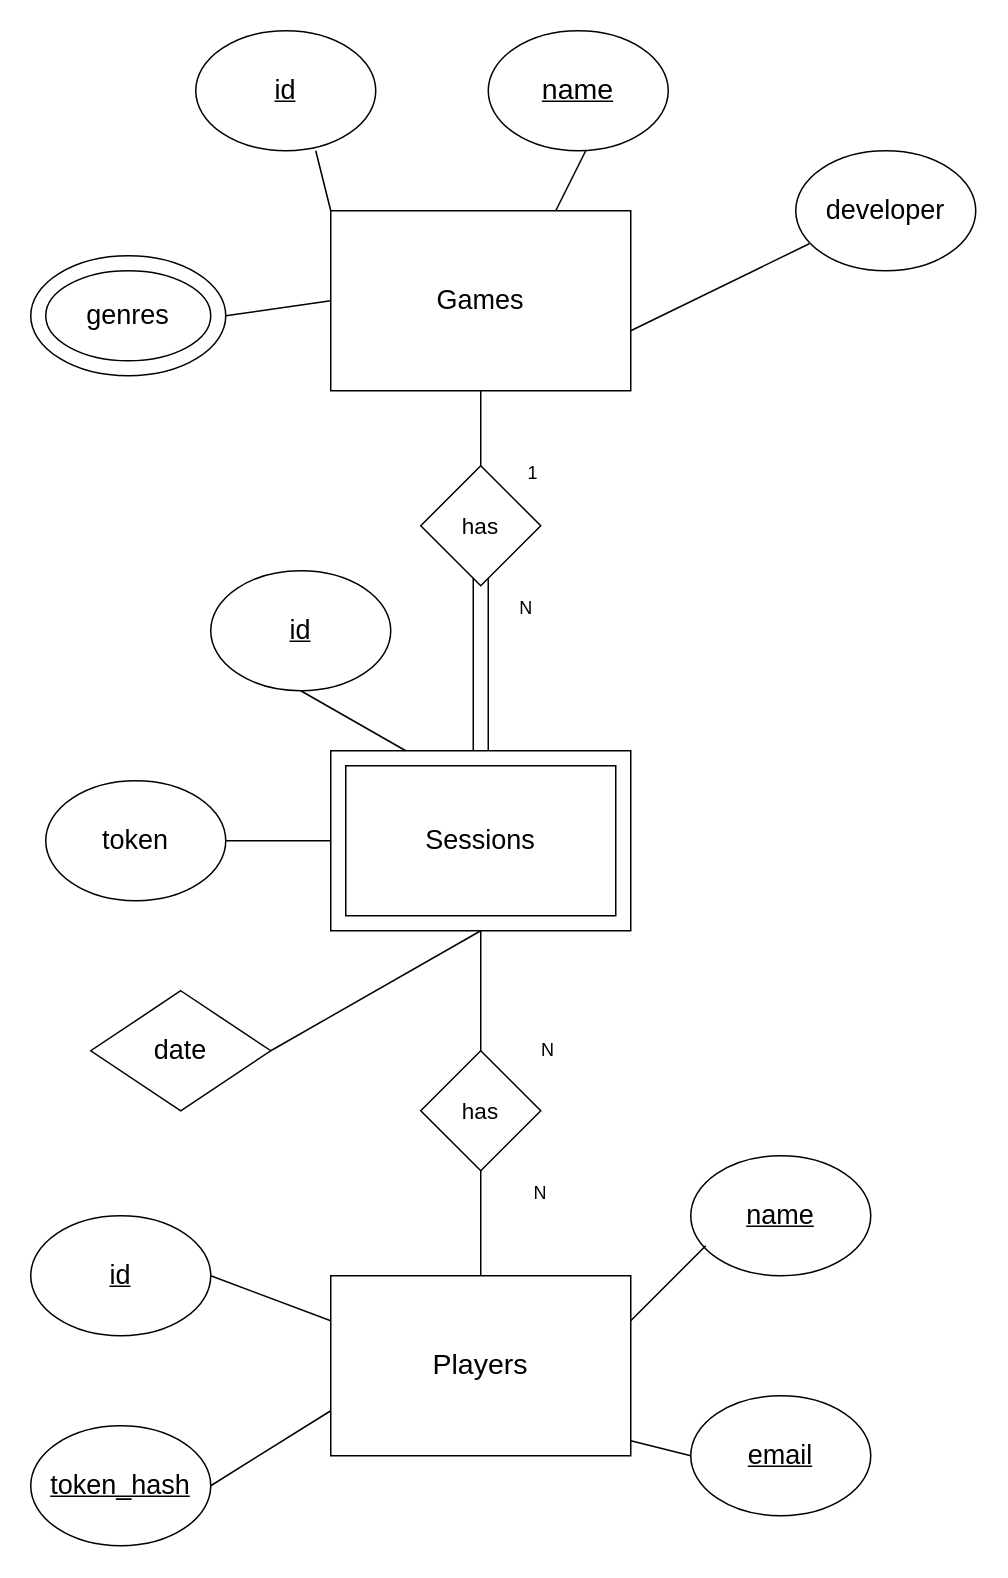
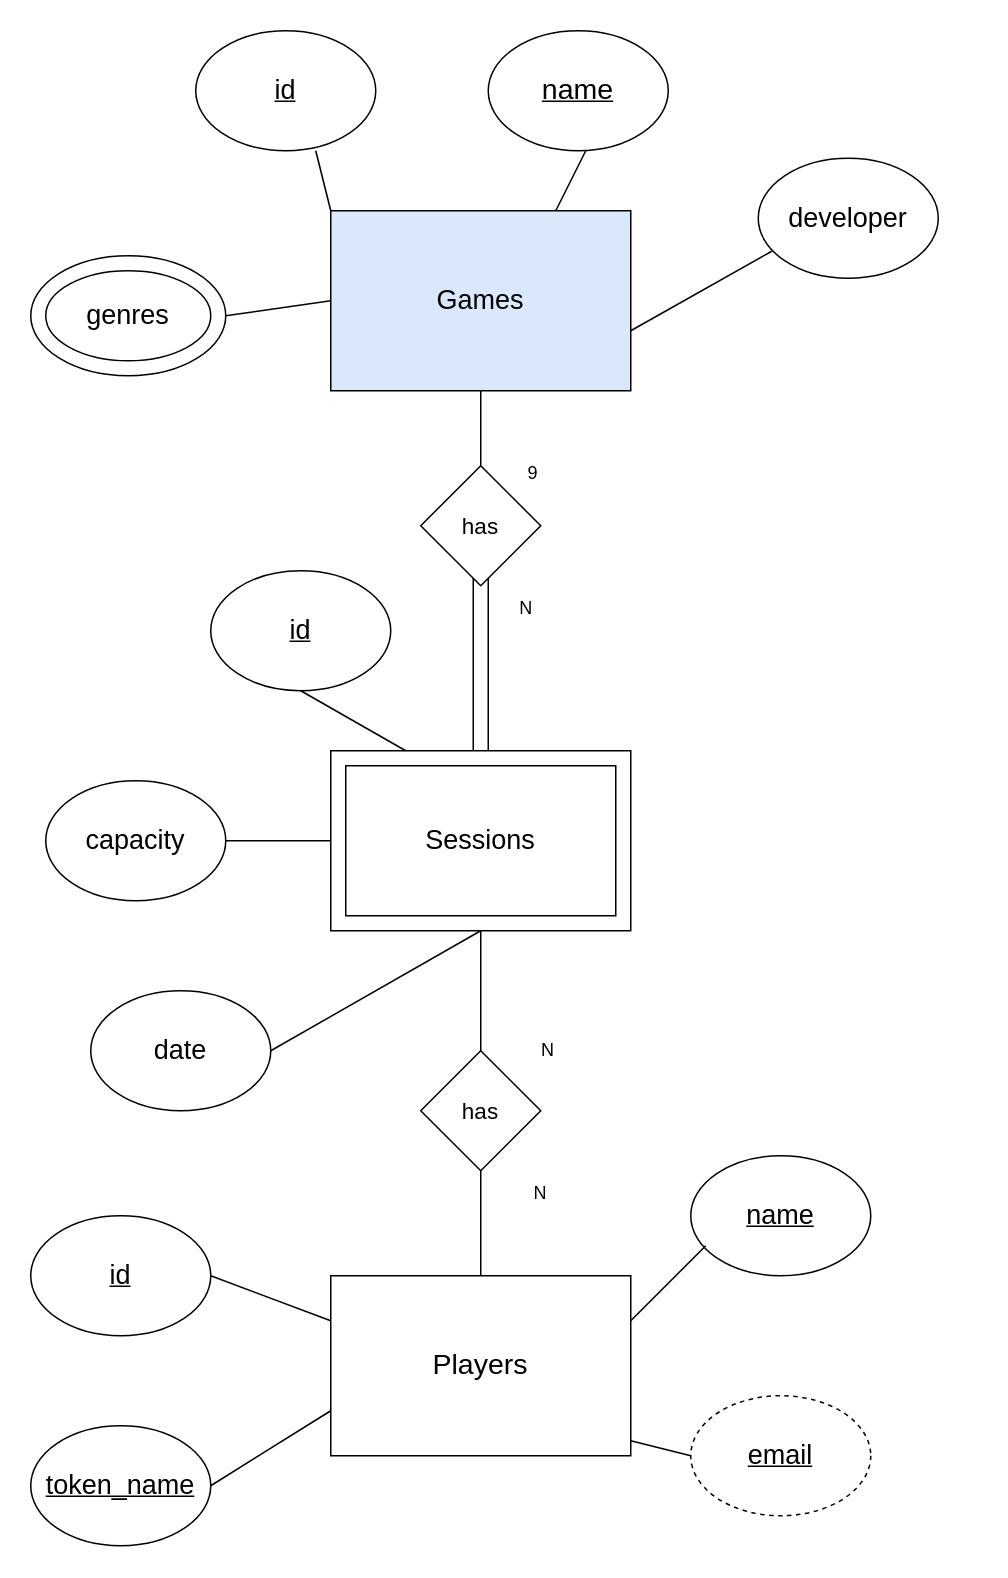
node "developer": moved (886, 211) -> (848, 218)
node "Games": fillcolor #ffffff -> #dae8fc
node "1": label "1" -> "9"
node "token": label "token" -> "capacity"
node "date": shape diamond -> ellipse
node "email": style solid -> dashed
node "token_hash": label "token_hash" -> "token_name"
